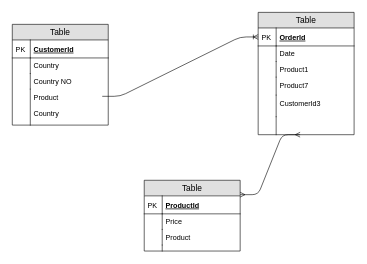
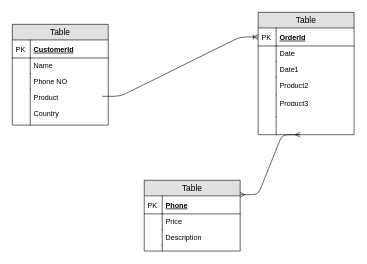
node "Country": label "Country" -> "Name"
node "Product1": label "Product1" -> "Date1"
node "Country NO": label "Country NO" -> "Phone NO"
node "Product7": label "Product7" -> "Product2"
node "CustomerId3": label "CustomerId3" -> "Product3"
node "ProductId": label "ProductId" -> "Phone"
node "Product": label "Product" -> "Description"
